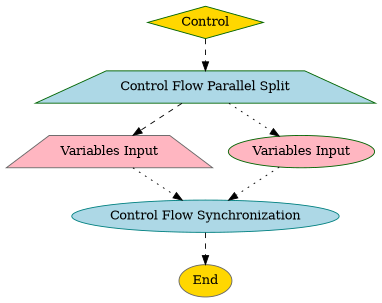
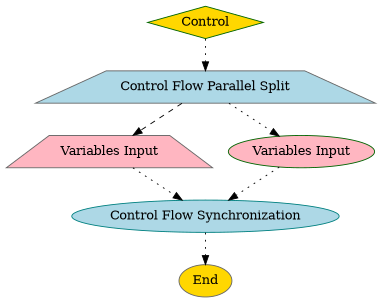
edge "Control" -> "Control Flow Parallel Split": style dashed -> dotted
node "Control Flow Parallel Split": color darkgreen -> gray40
edge "Control Flow Synchronization" -> "End": style dashed -> dotted
